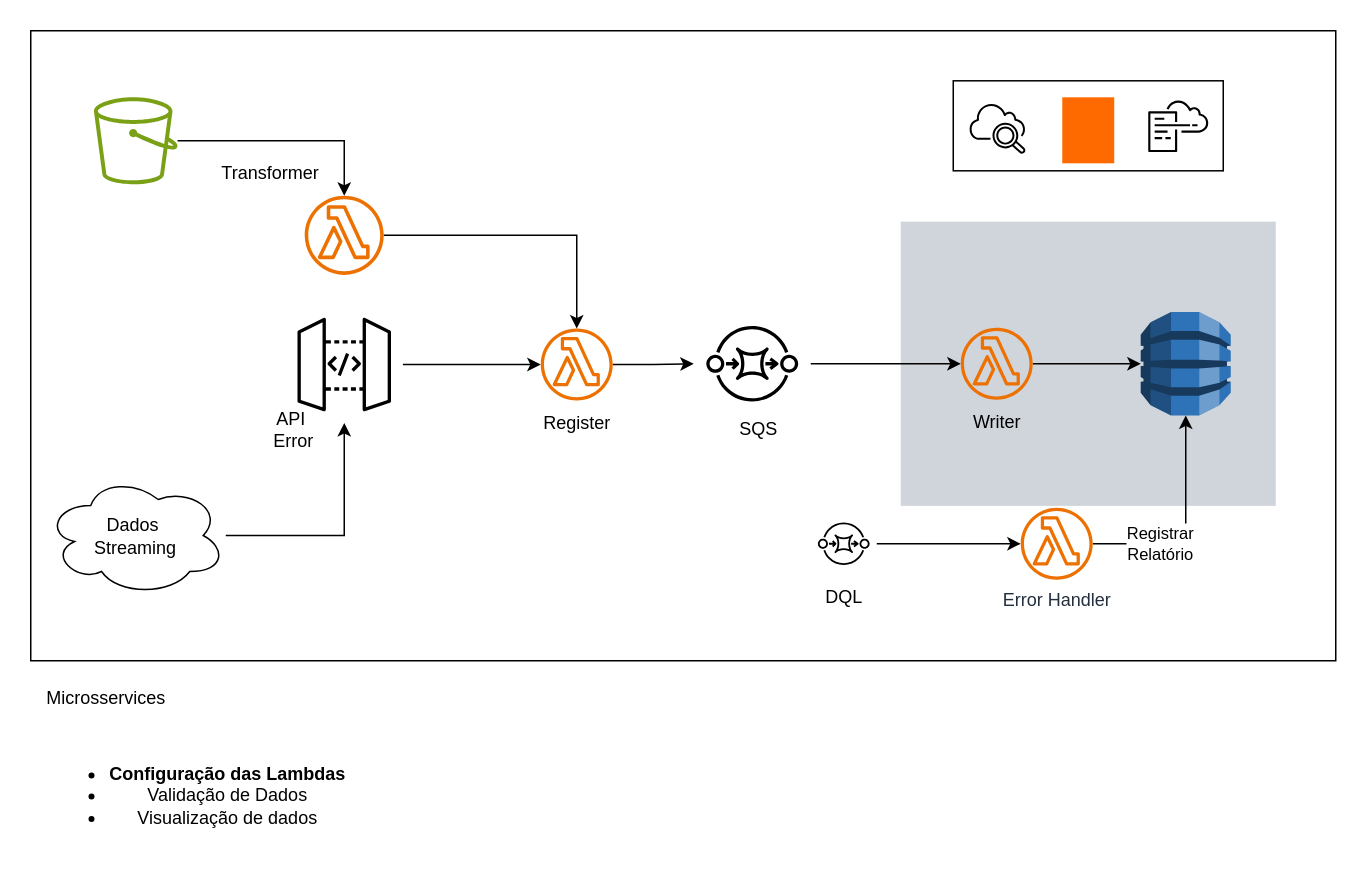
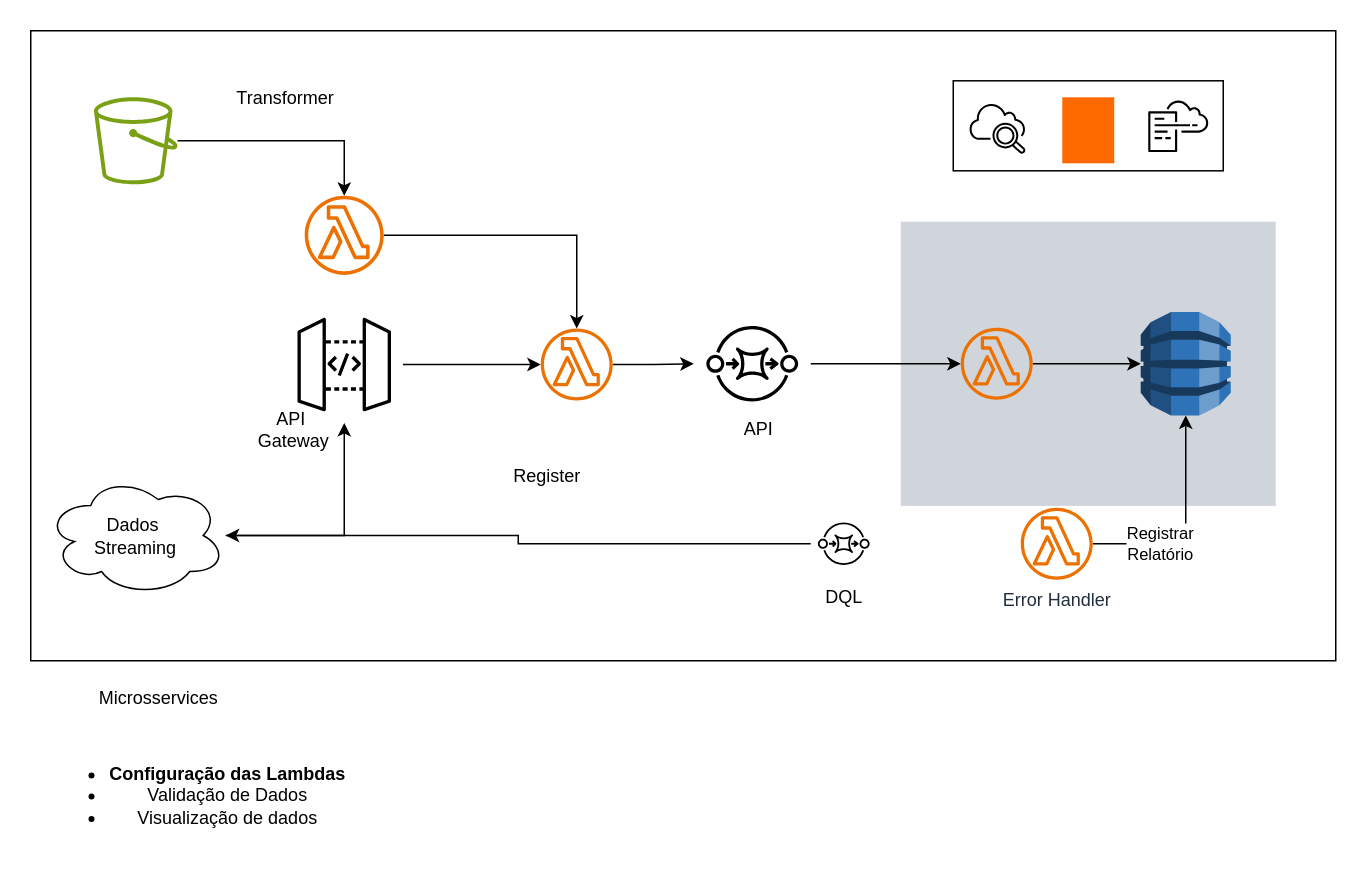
node "Transformer": moved (271, 173) -> (286, 98)
node "Writer": removed
node "Register": moved (577, 423) -> (547, 476)
node "API Error": label "API Error" -> "API Gateway"
node "SQS": label "SQS" -> "API"
edge "DQL" -> "Error Handler": now "DQL" -> "Dados Streaming"
node "Microsservices": moved (106, 698) -> (158, 698)
